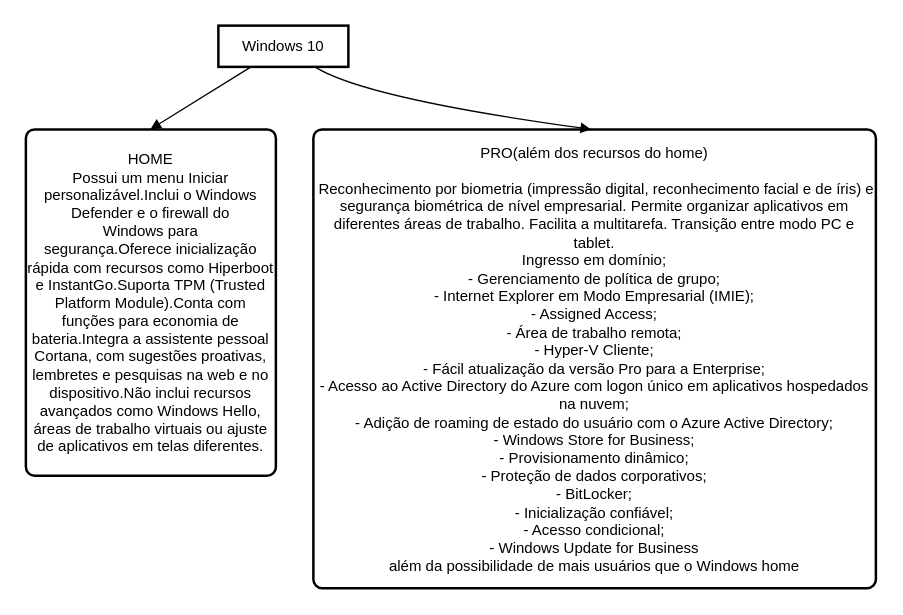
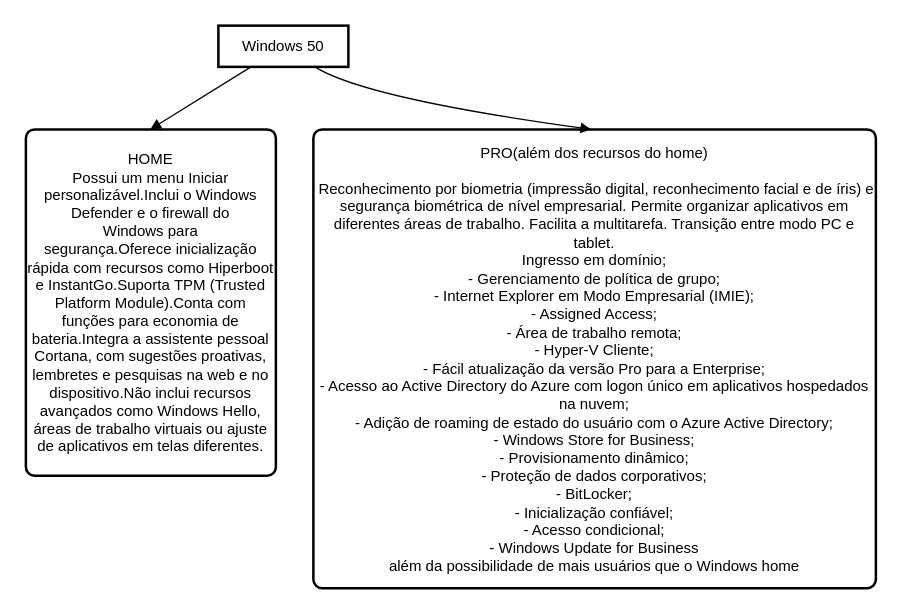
node "Windows 10": label "Windows 10" -> "Windows 50"
